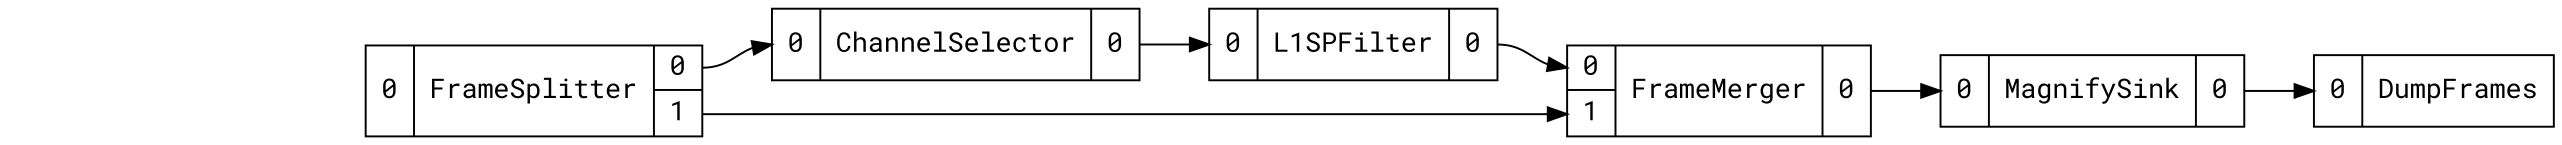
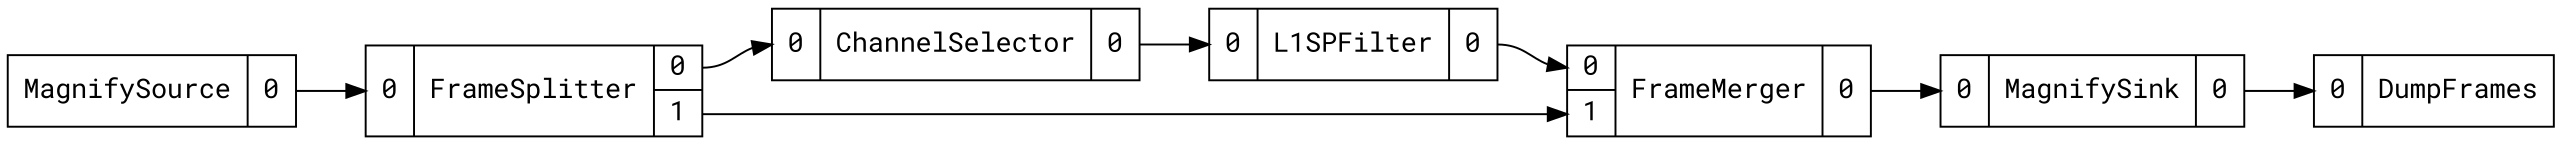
node "MagnifySource": added
